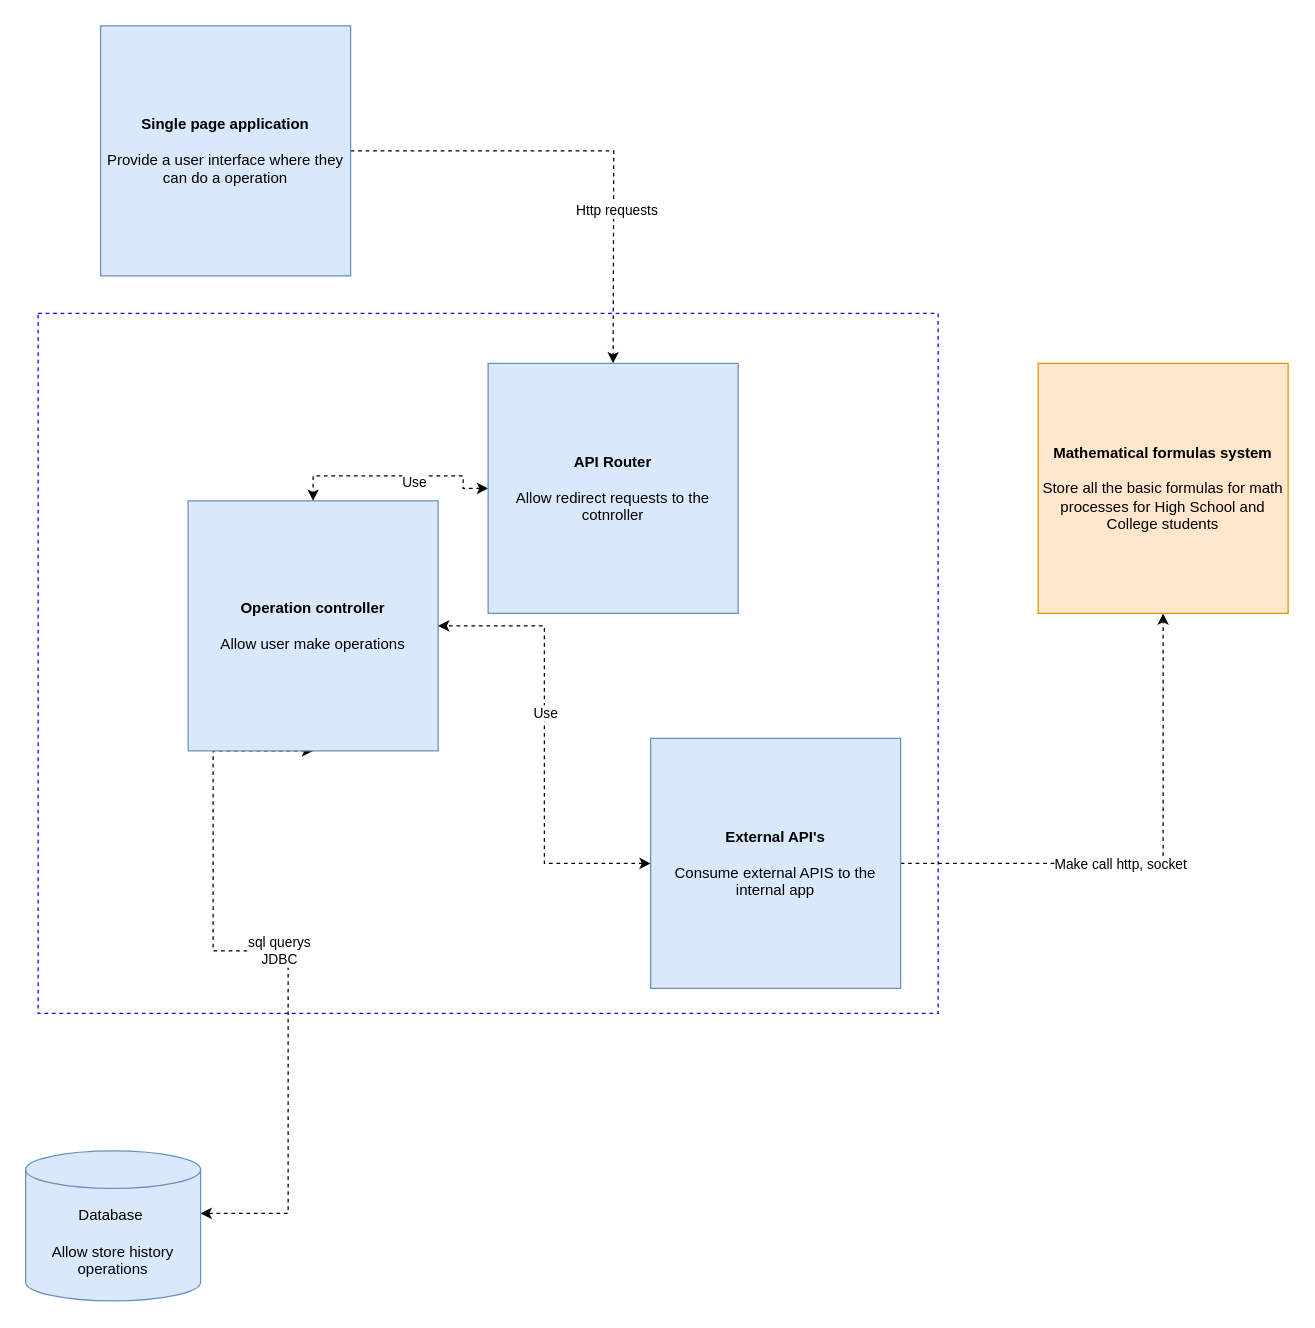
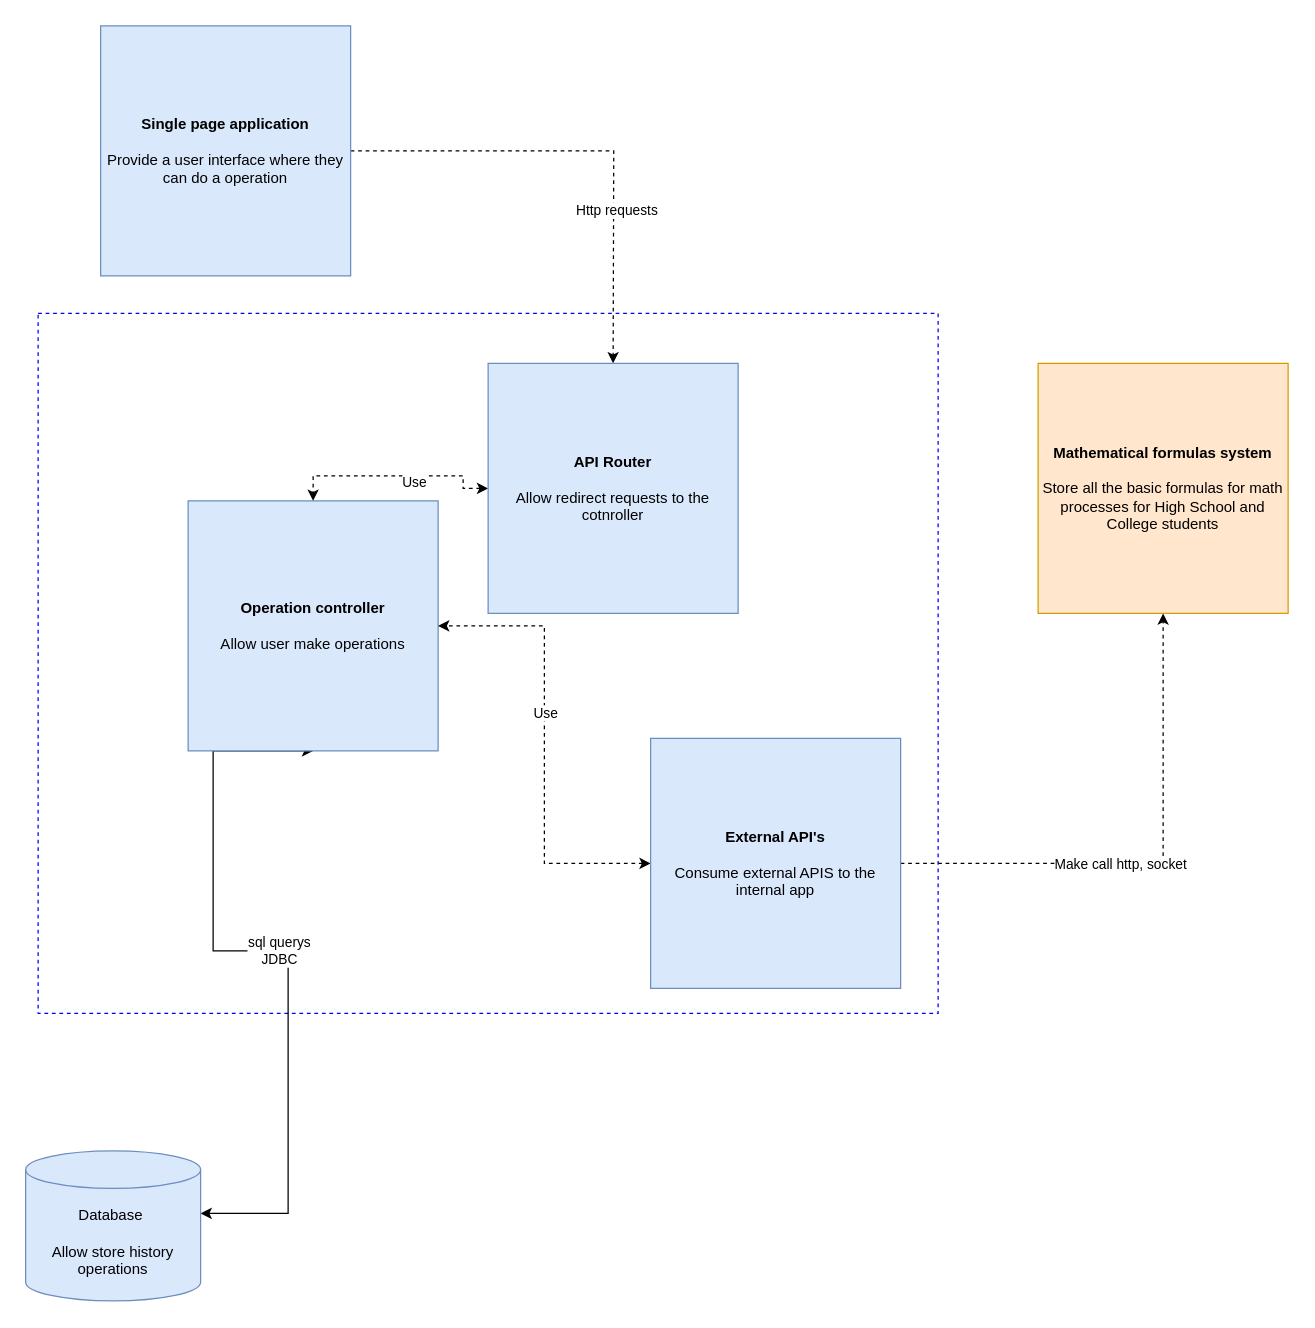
edge "Operation controller Allow user make operations" -- "Database Allow store history operations": style dashed -> solid
